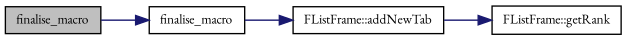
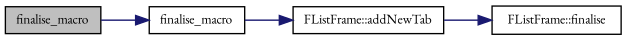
node "FListFrame::getRank": label "FListFrame::getRank" -> "FListFrame::finalise"
